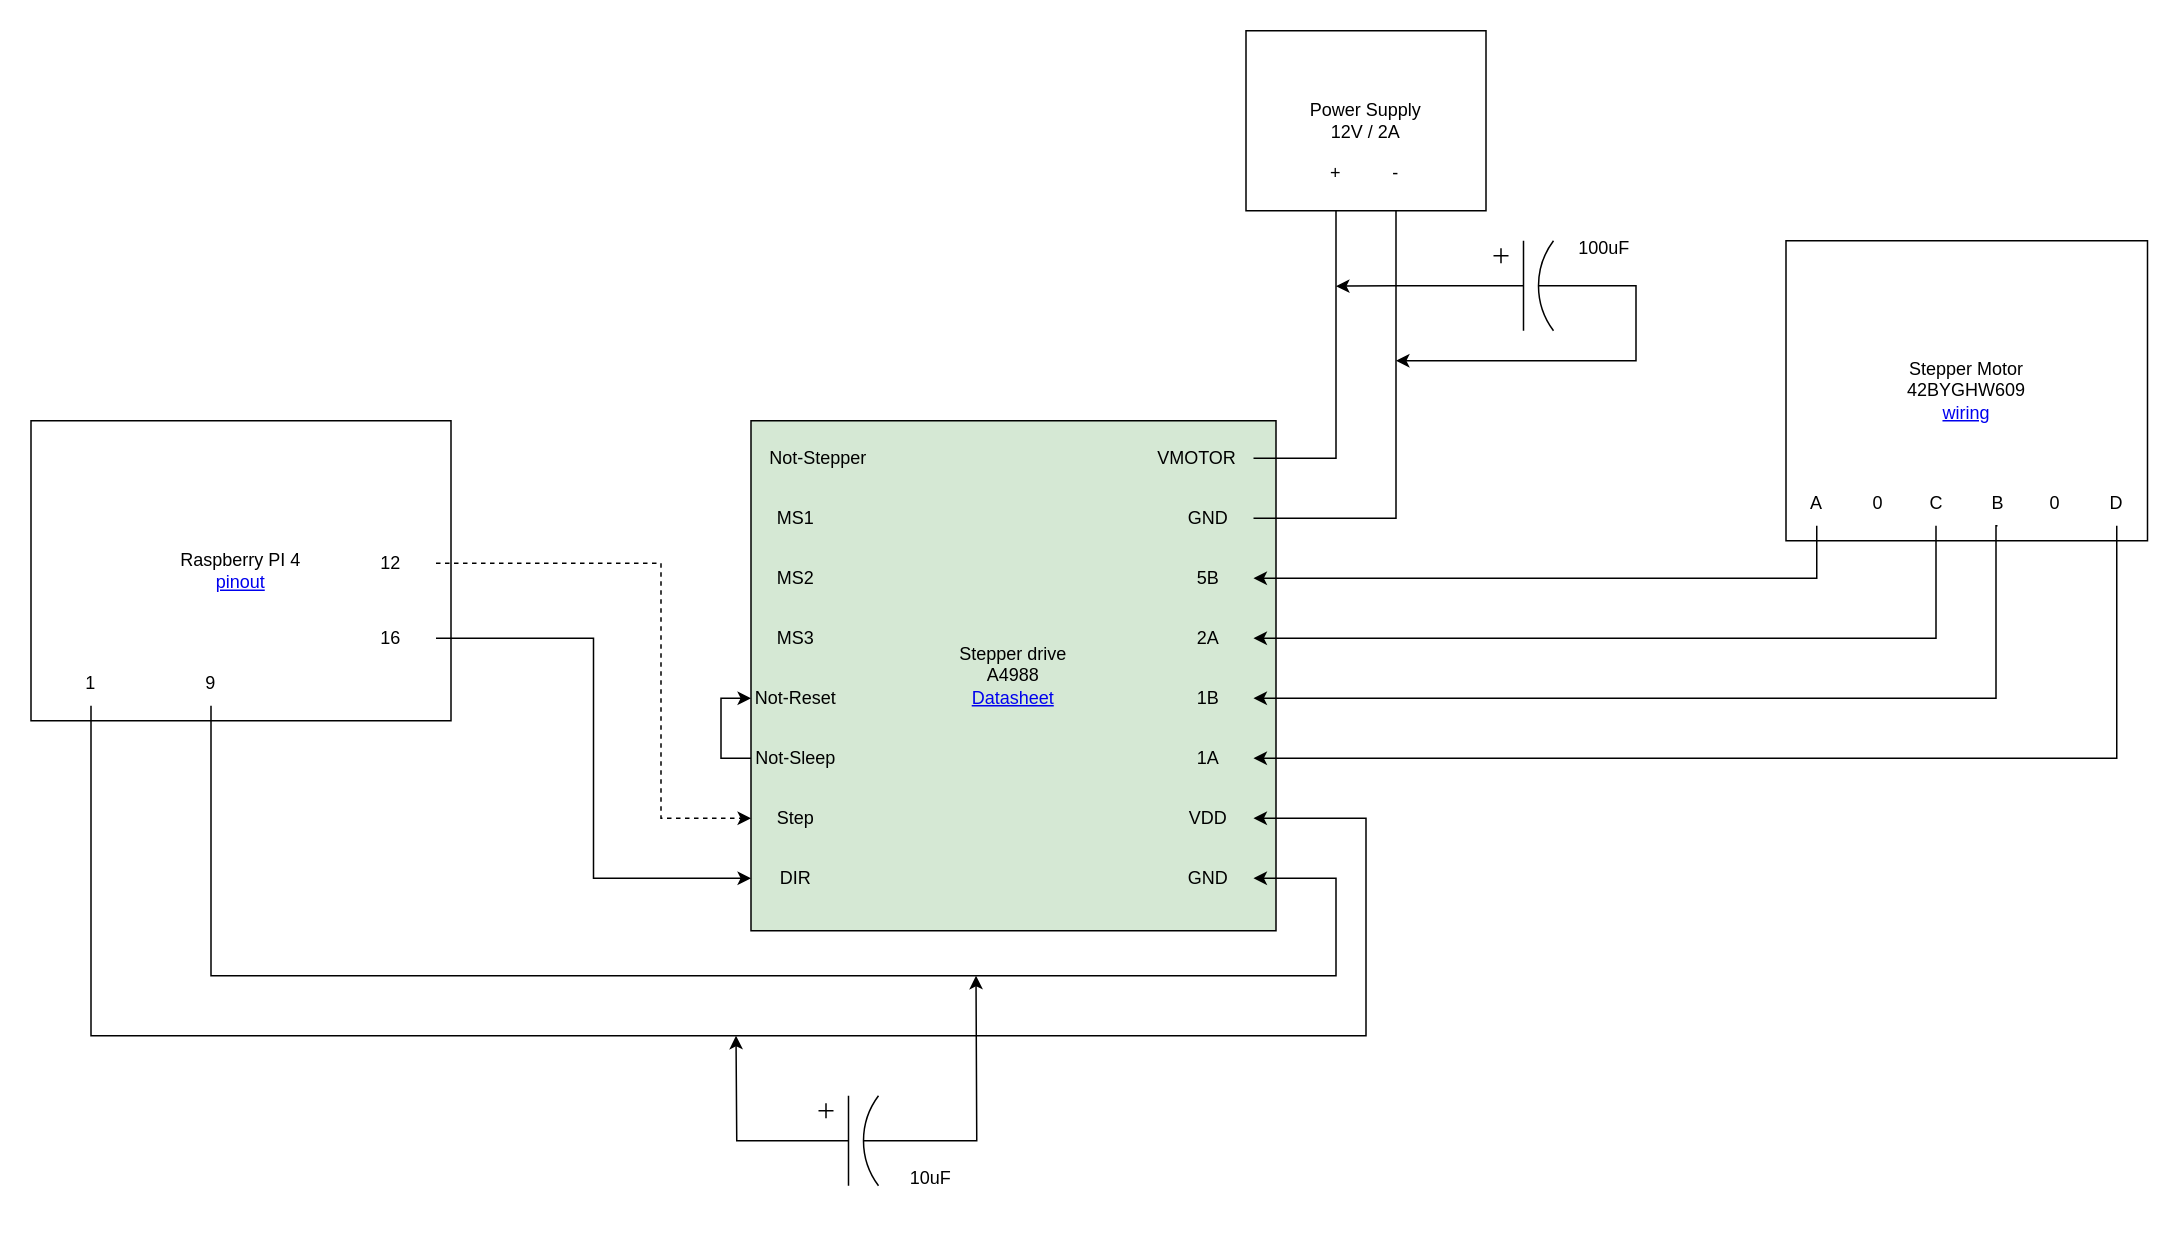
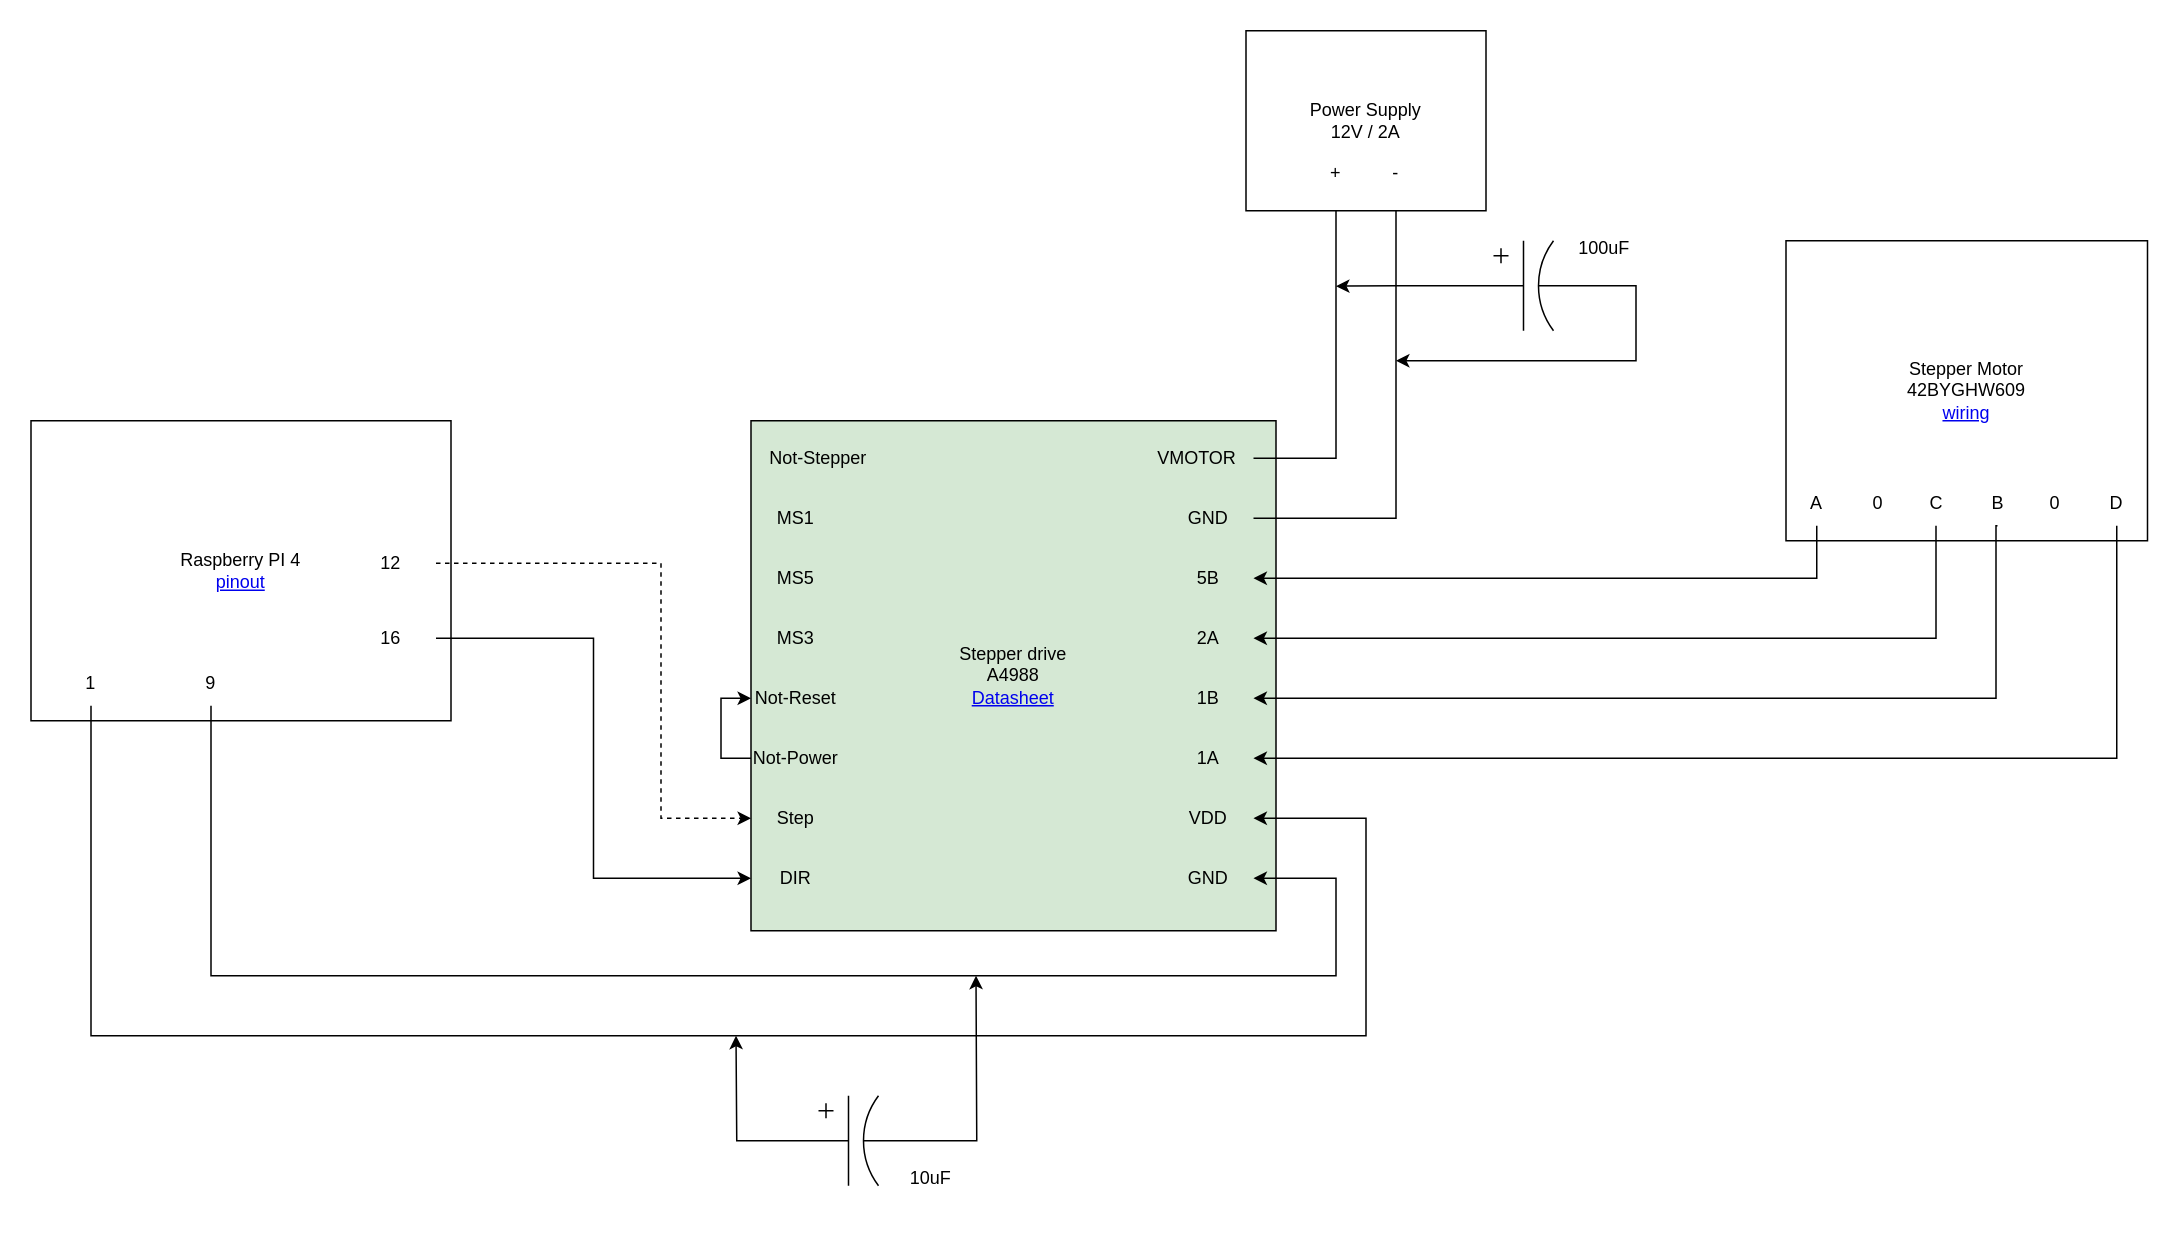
node "MS2": label "MS2" -> "MS5"
node "Not-Sleep": label "Not-Sleep" -> "Not-Power"
